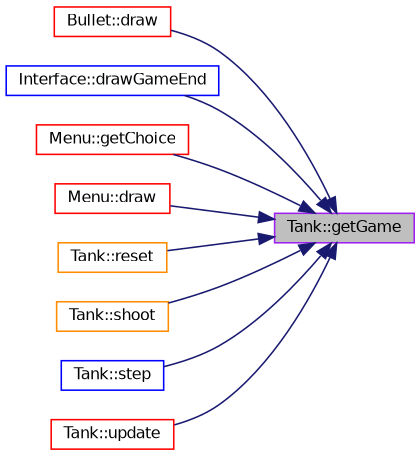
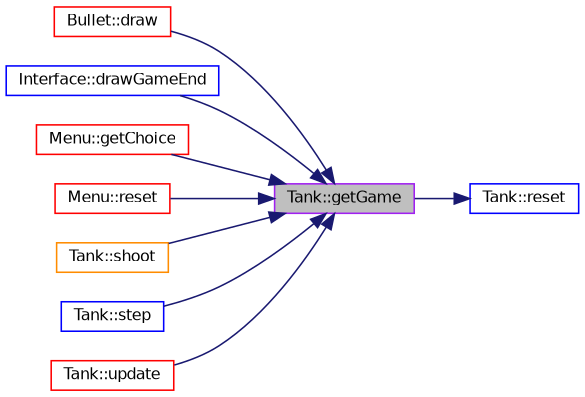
node "Menu::draw": label "Menu::draw" -> "Menu::reset"
edge "Tank::reset" -> "Tank::getGame": reversed
node "Tank::reset": color darkorange -> blue
